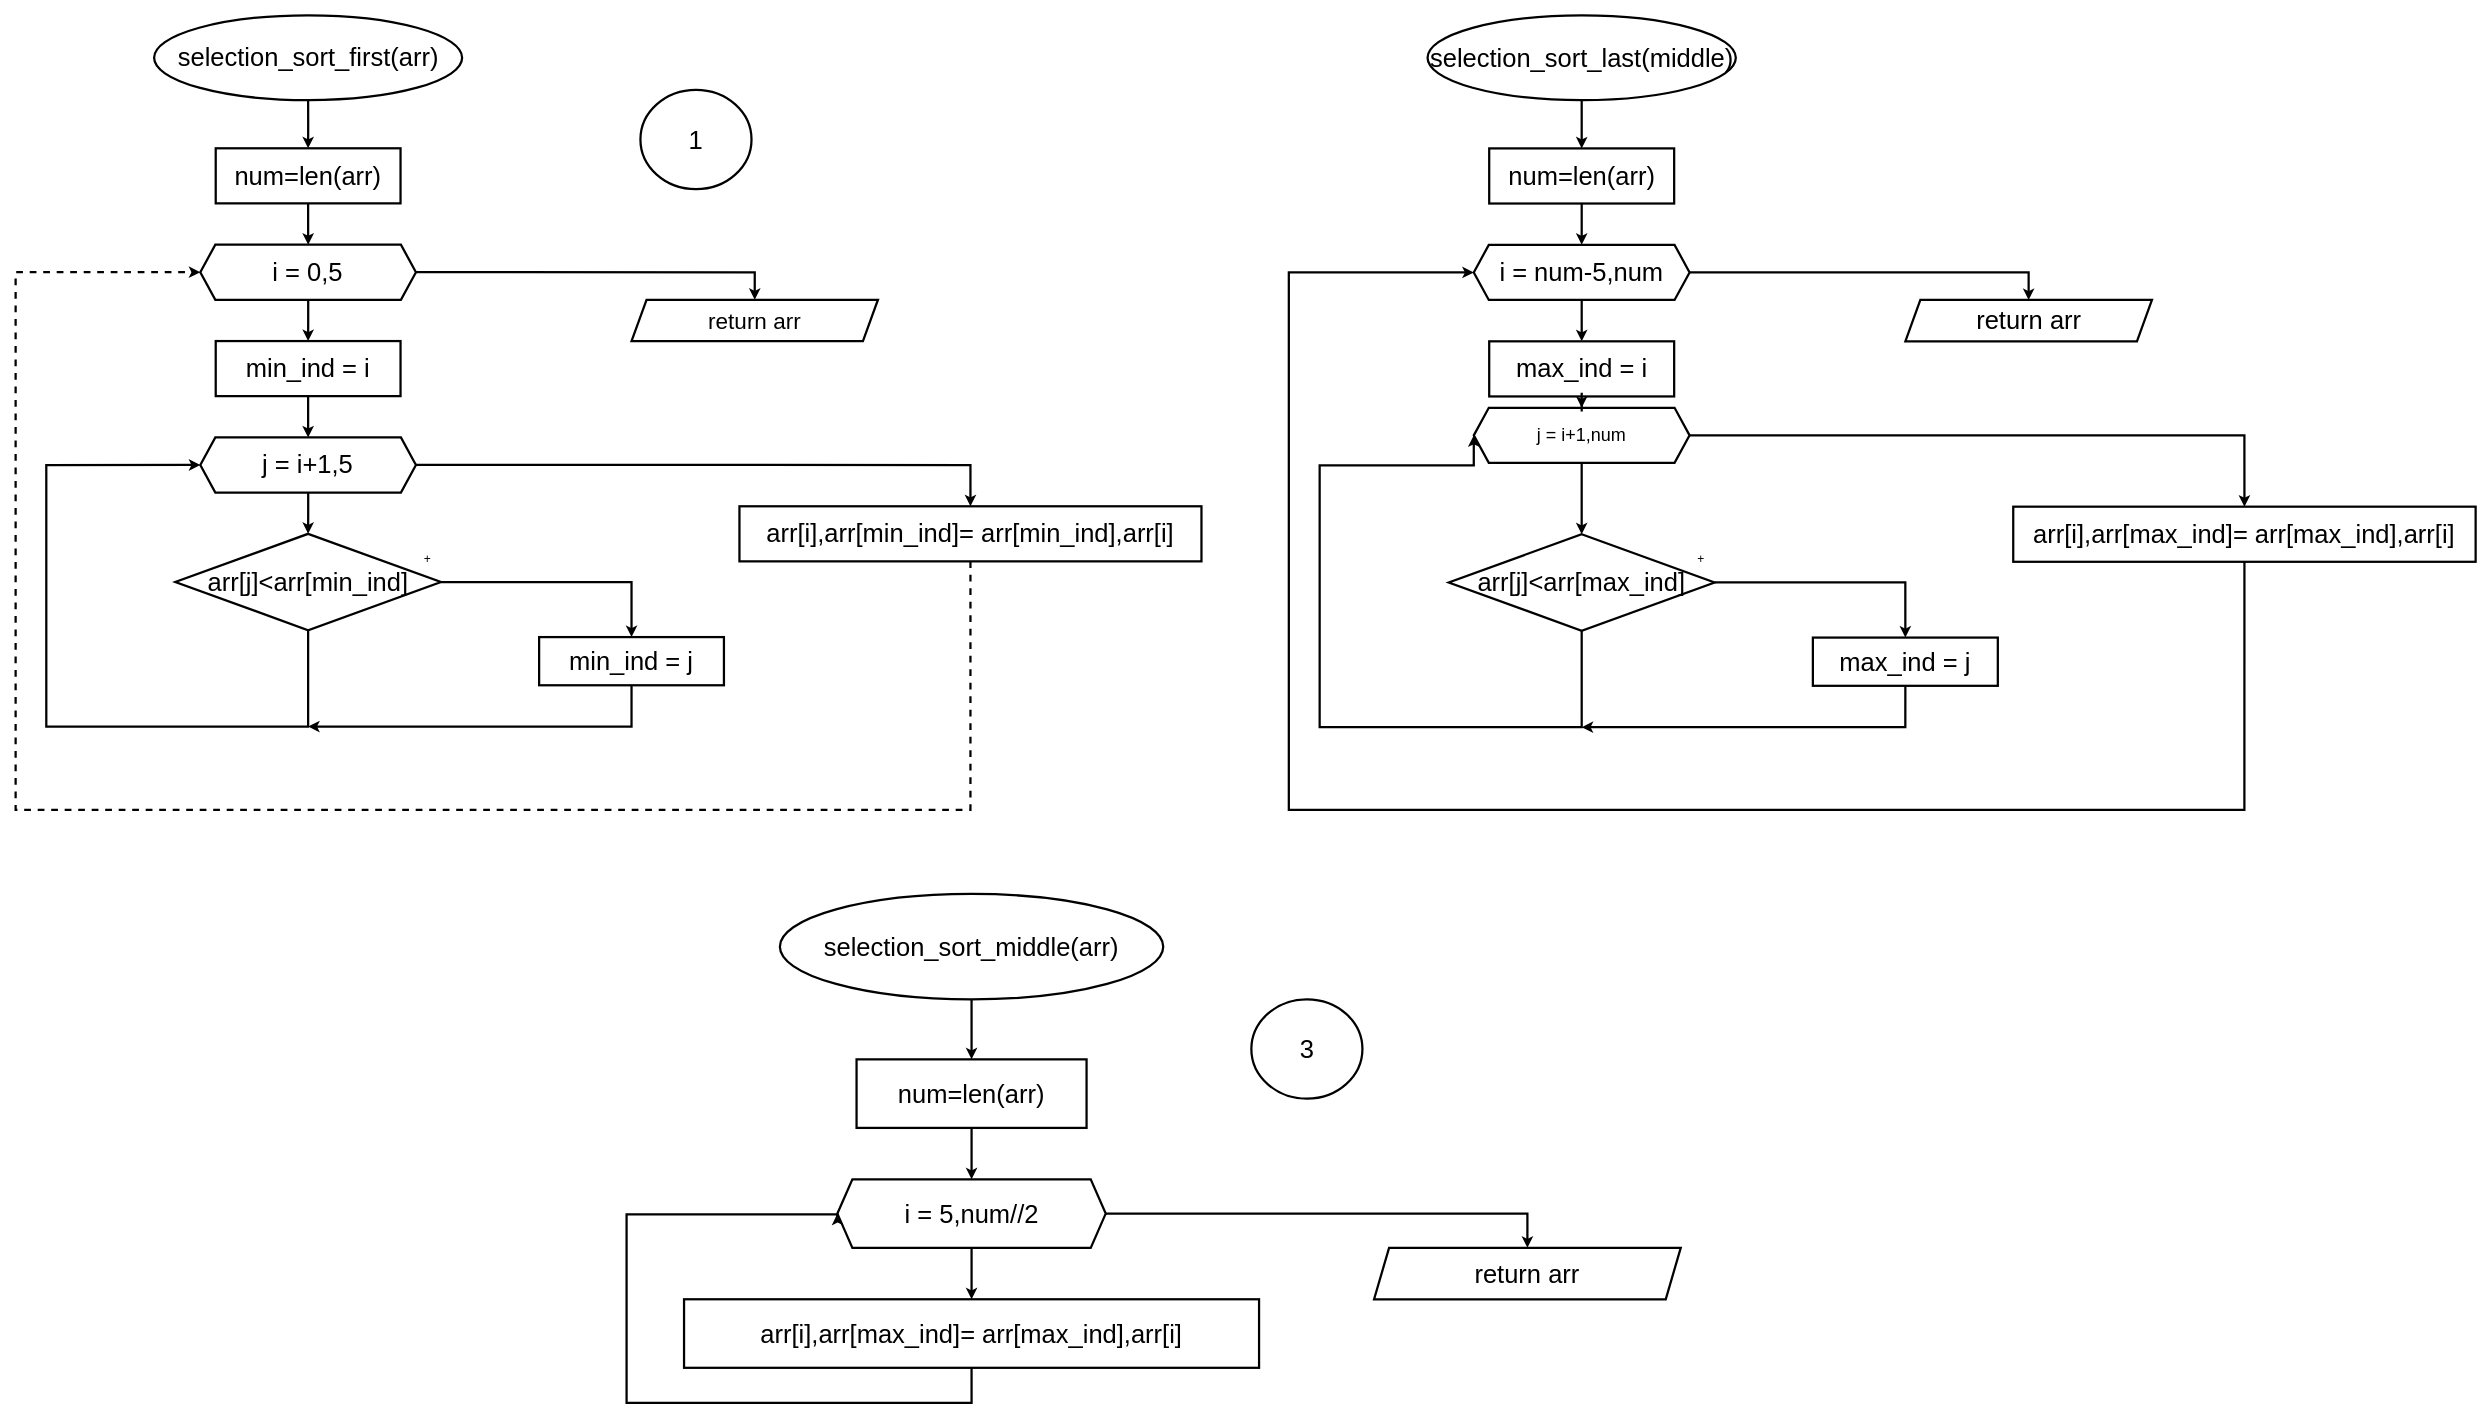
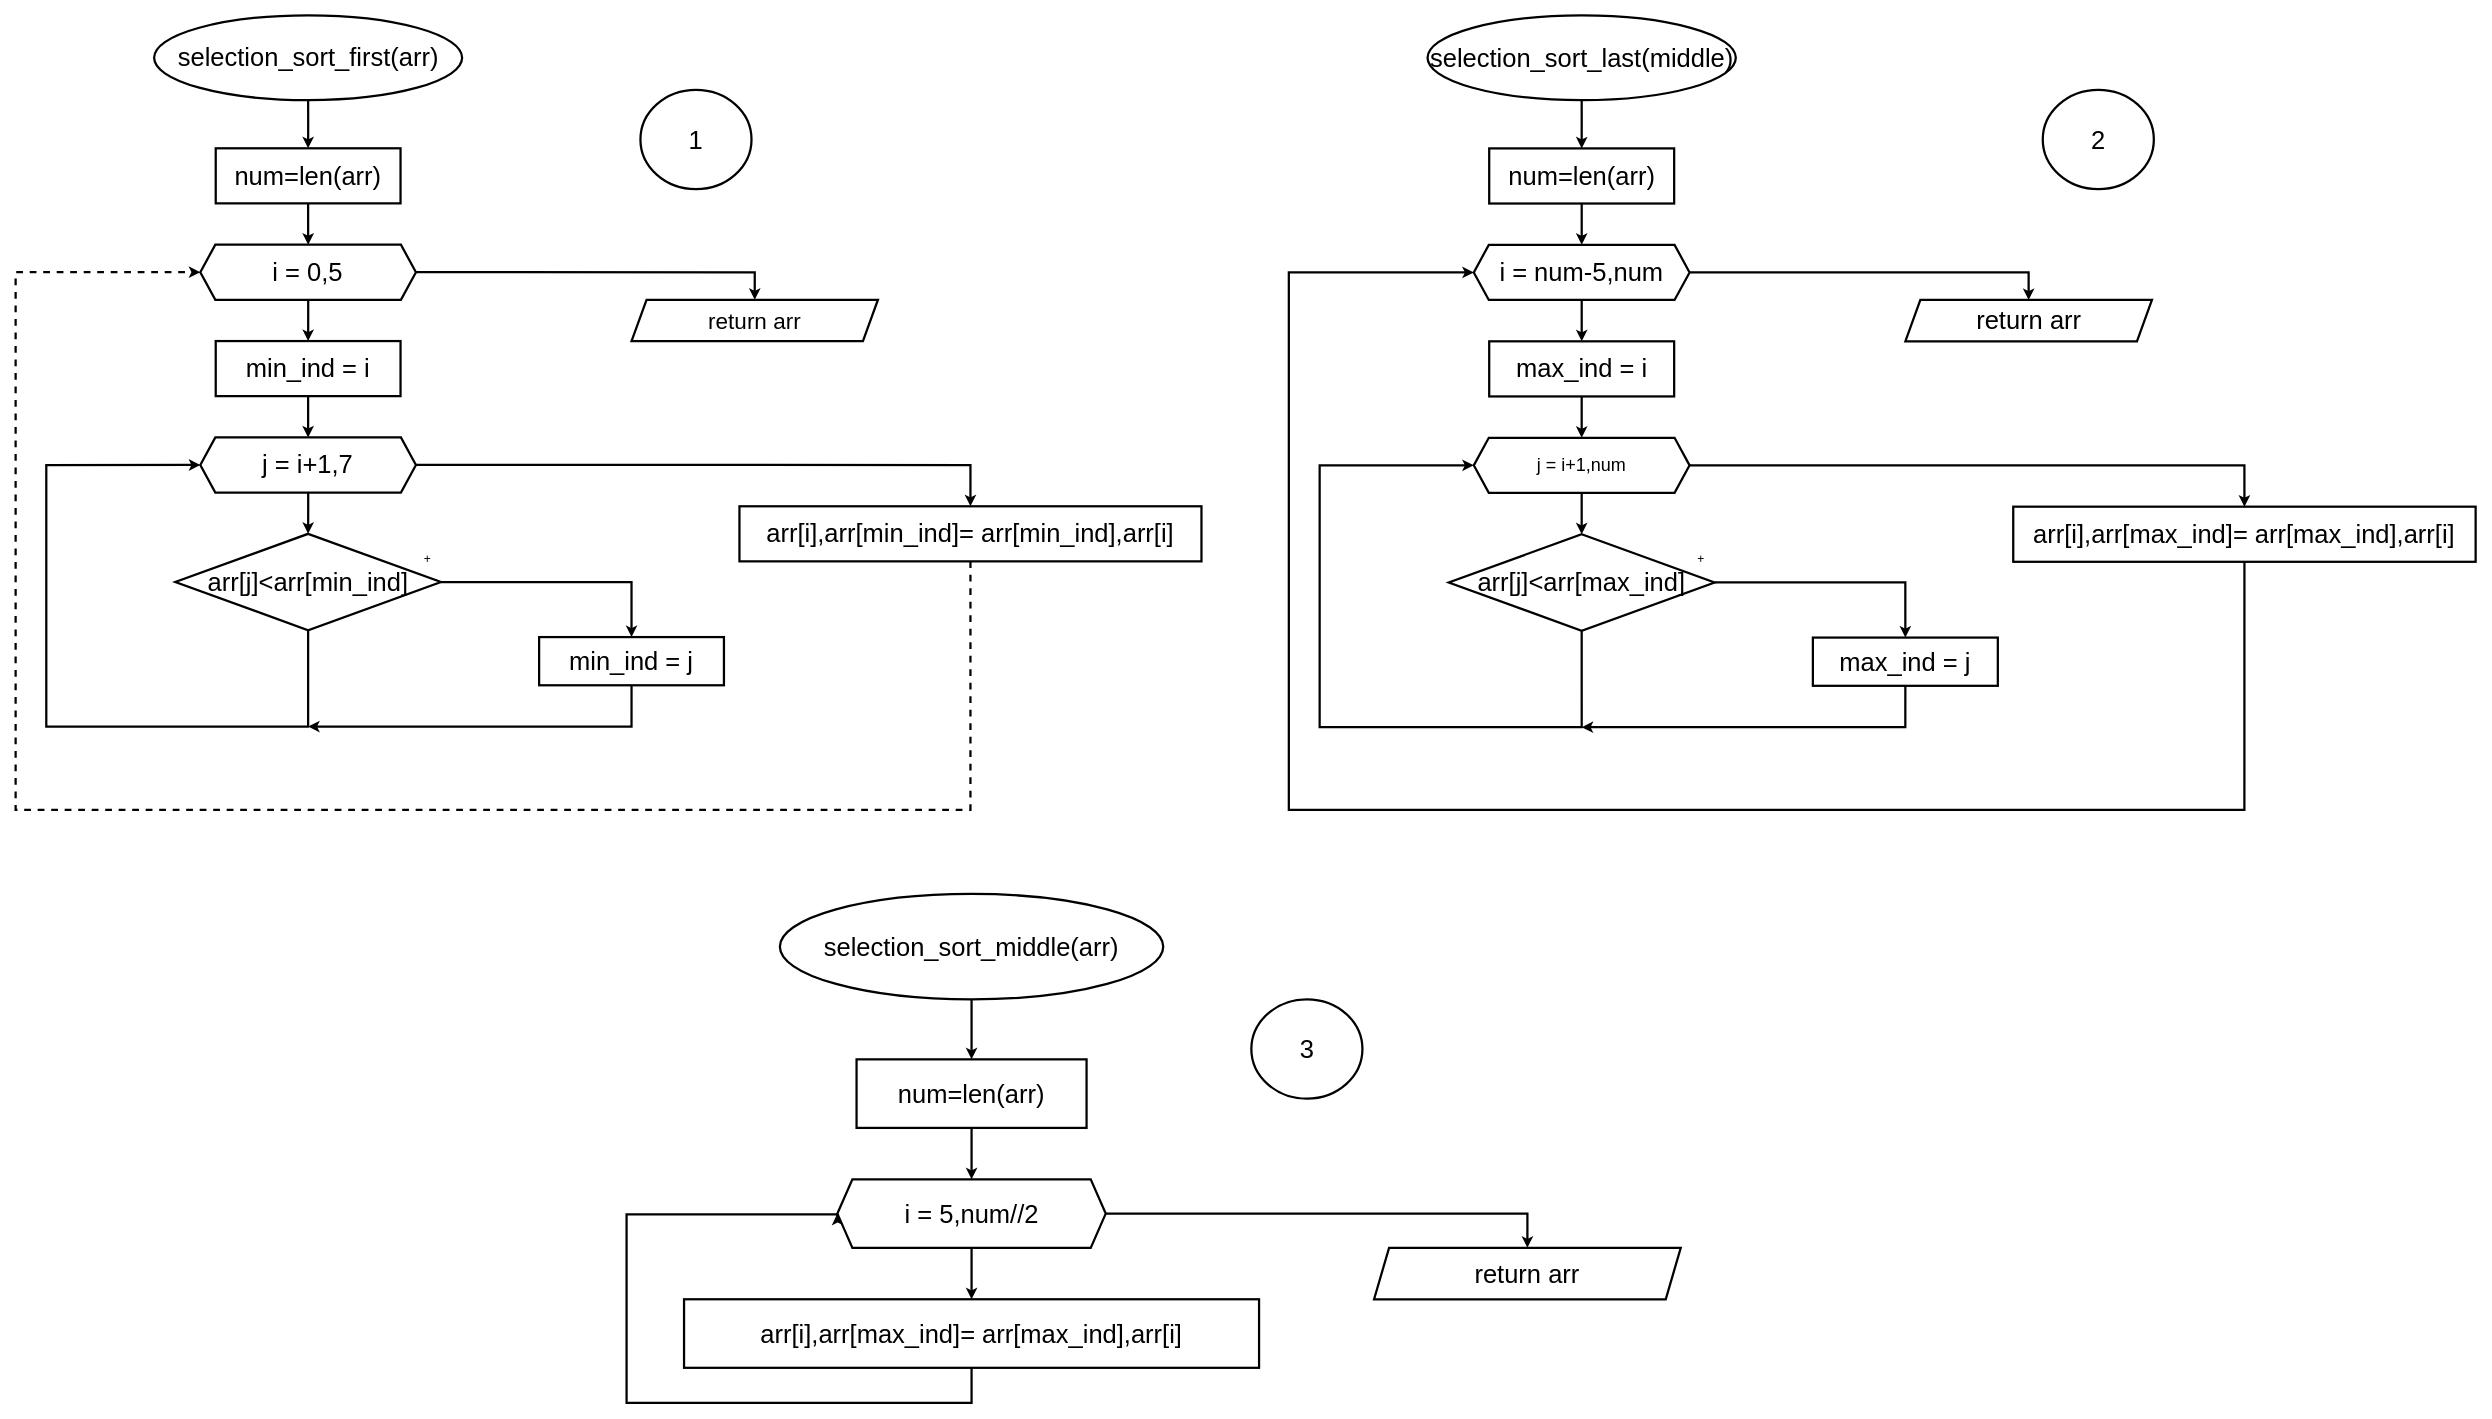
node "2": added
node "j = i+1,num": moved (1581, 435) -> (1581, 465)
node "j = i+1,5": label "j = i+1,5" -> "j = i+1,7"
